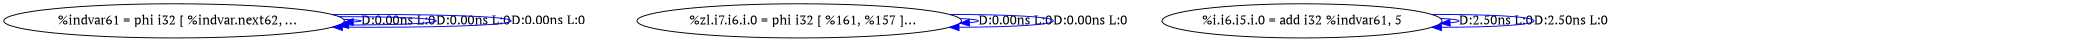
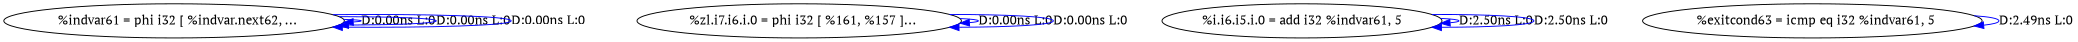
node "%exitcond63 = icmp eq i32 %indvar61, 5": added
